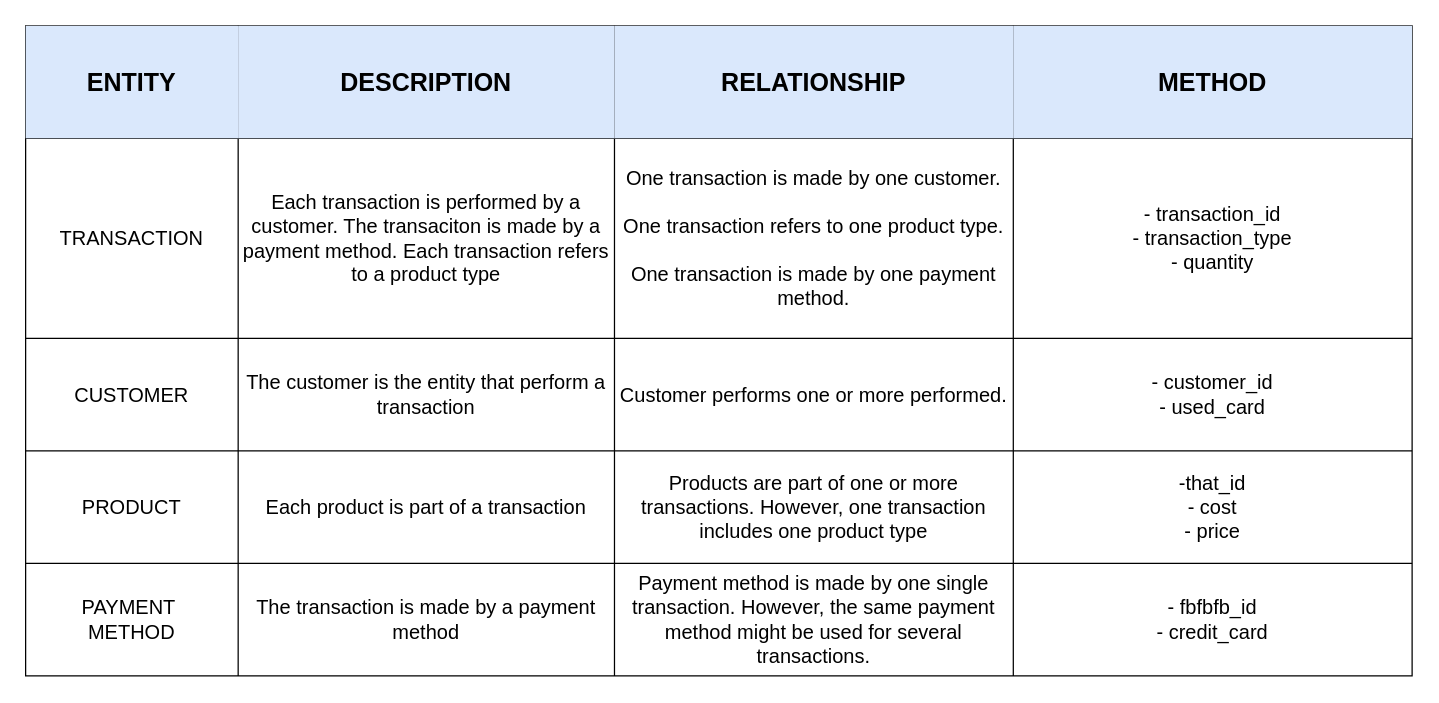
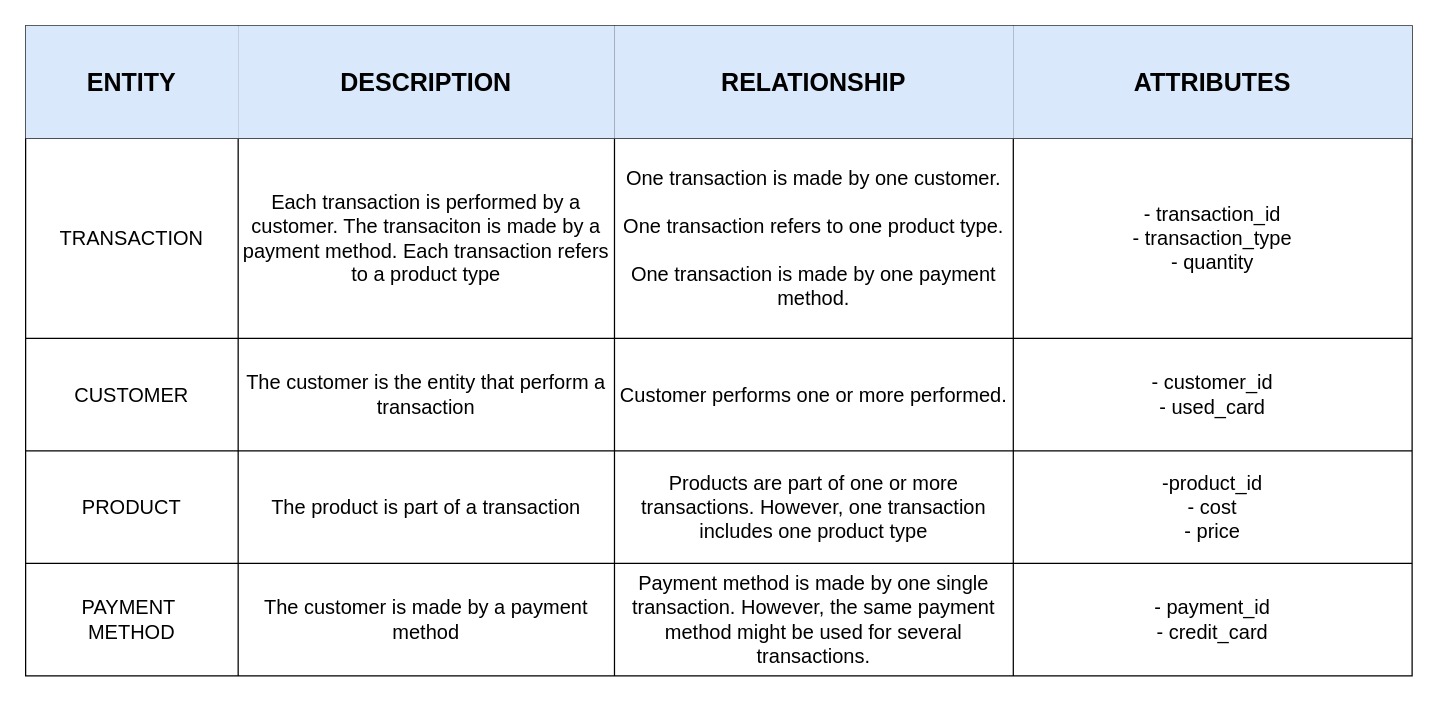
node "METHOD": label "METHOD" -> "ATTRIBUTES"
node "Each product is part of a transaction": label "Each product is part of a transaction" -> "The product is part of a transaction"
node "-that_id - cost - price": label "-that_id - cost - price" -> "-product_id - cost - price"
node "The transaction is made by a payment method": label "The transaction is made by a payment method" -> "The customer is made by a payment method"
node "- fbfbfb_id - credit_card": label "- fbfbfb_id - credit_card" -> "- payment_id - credit_card"
